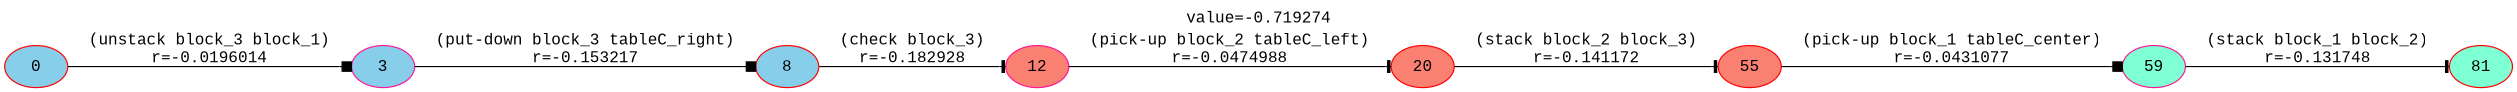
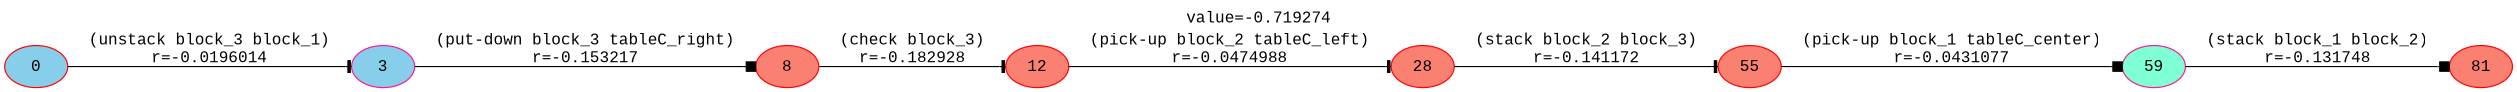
edge "0" -> "3": arrowhead box -> tee
node "8": fillcolor skyblue -> salmon
node "12": color deeppink -> red
node "20": label "20" -> "28"
edge "59" -> "81": arrowhead tee -> box
node "81": fillcolor aquamarine -> salmon
